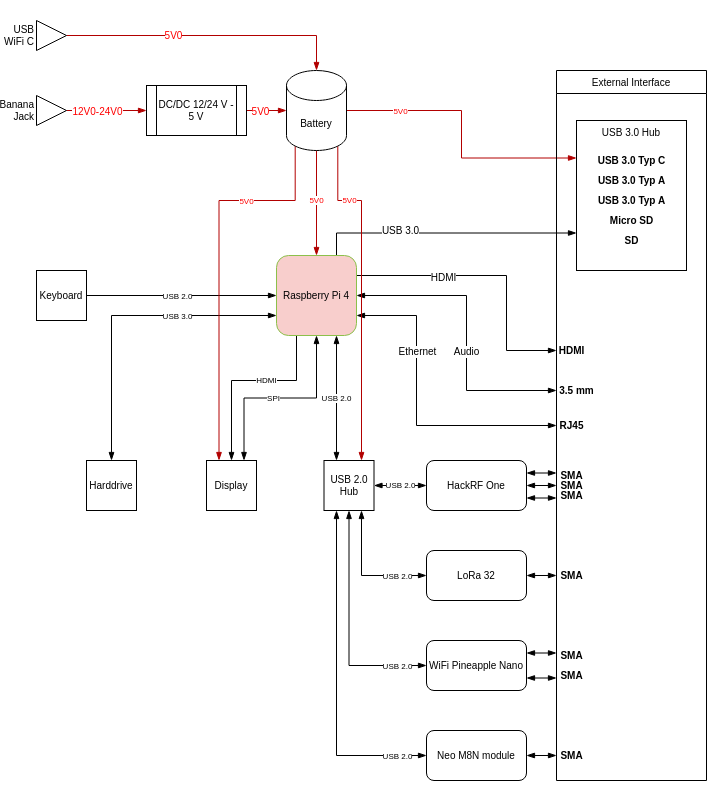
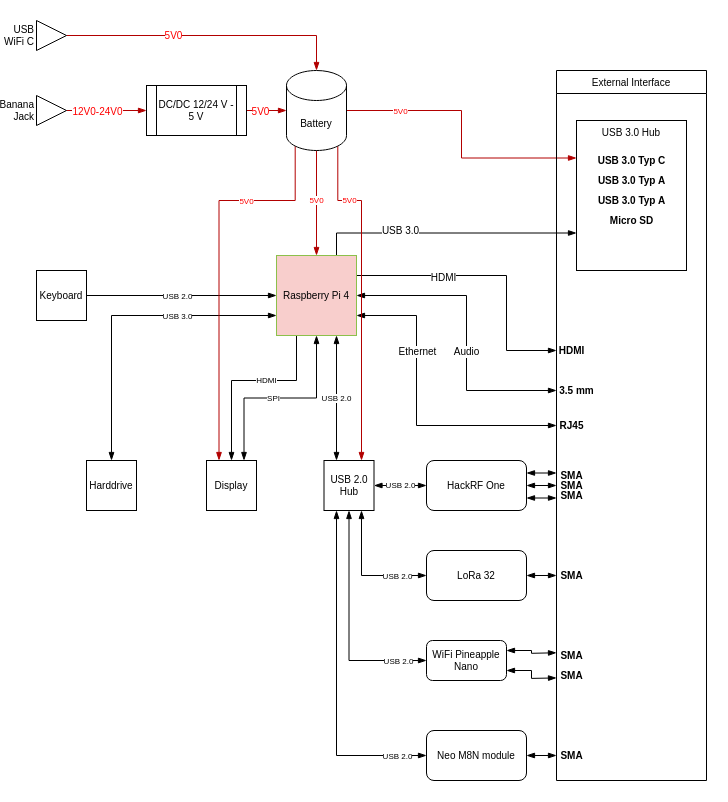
node "SD": removed
node "Raspberry Pi 4": shape rounded rectangle -> rectangle
node "WiFi Pineapple Nano": size 100x50 -> 80x40
